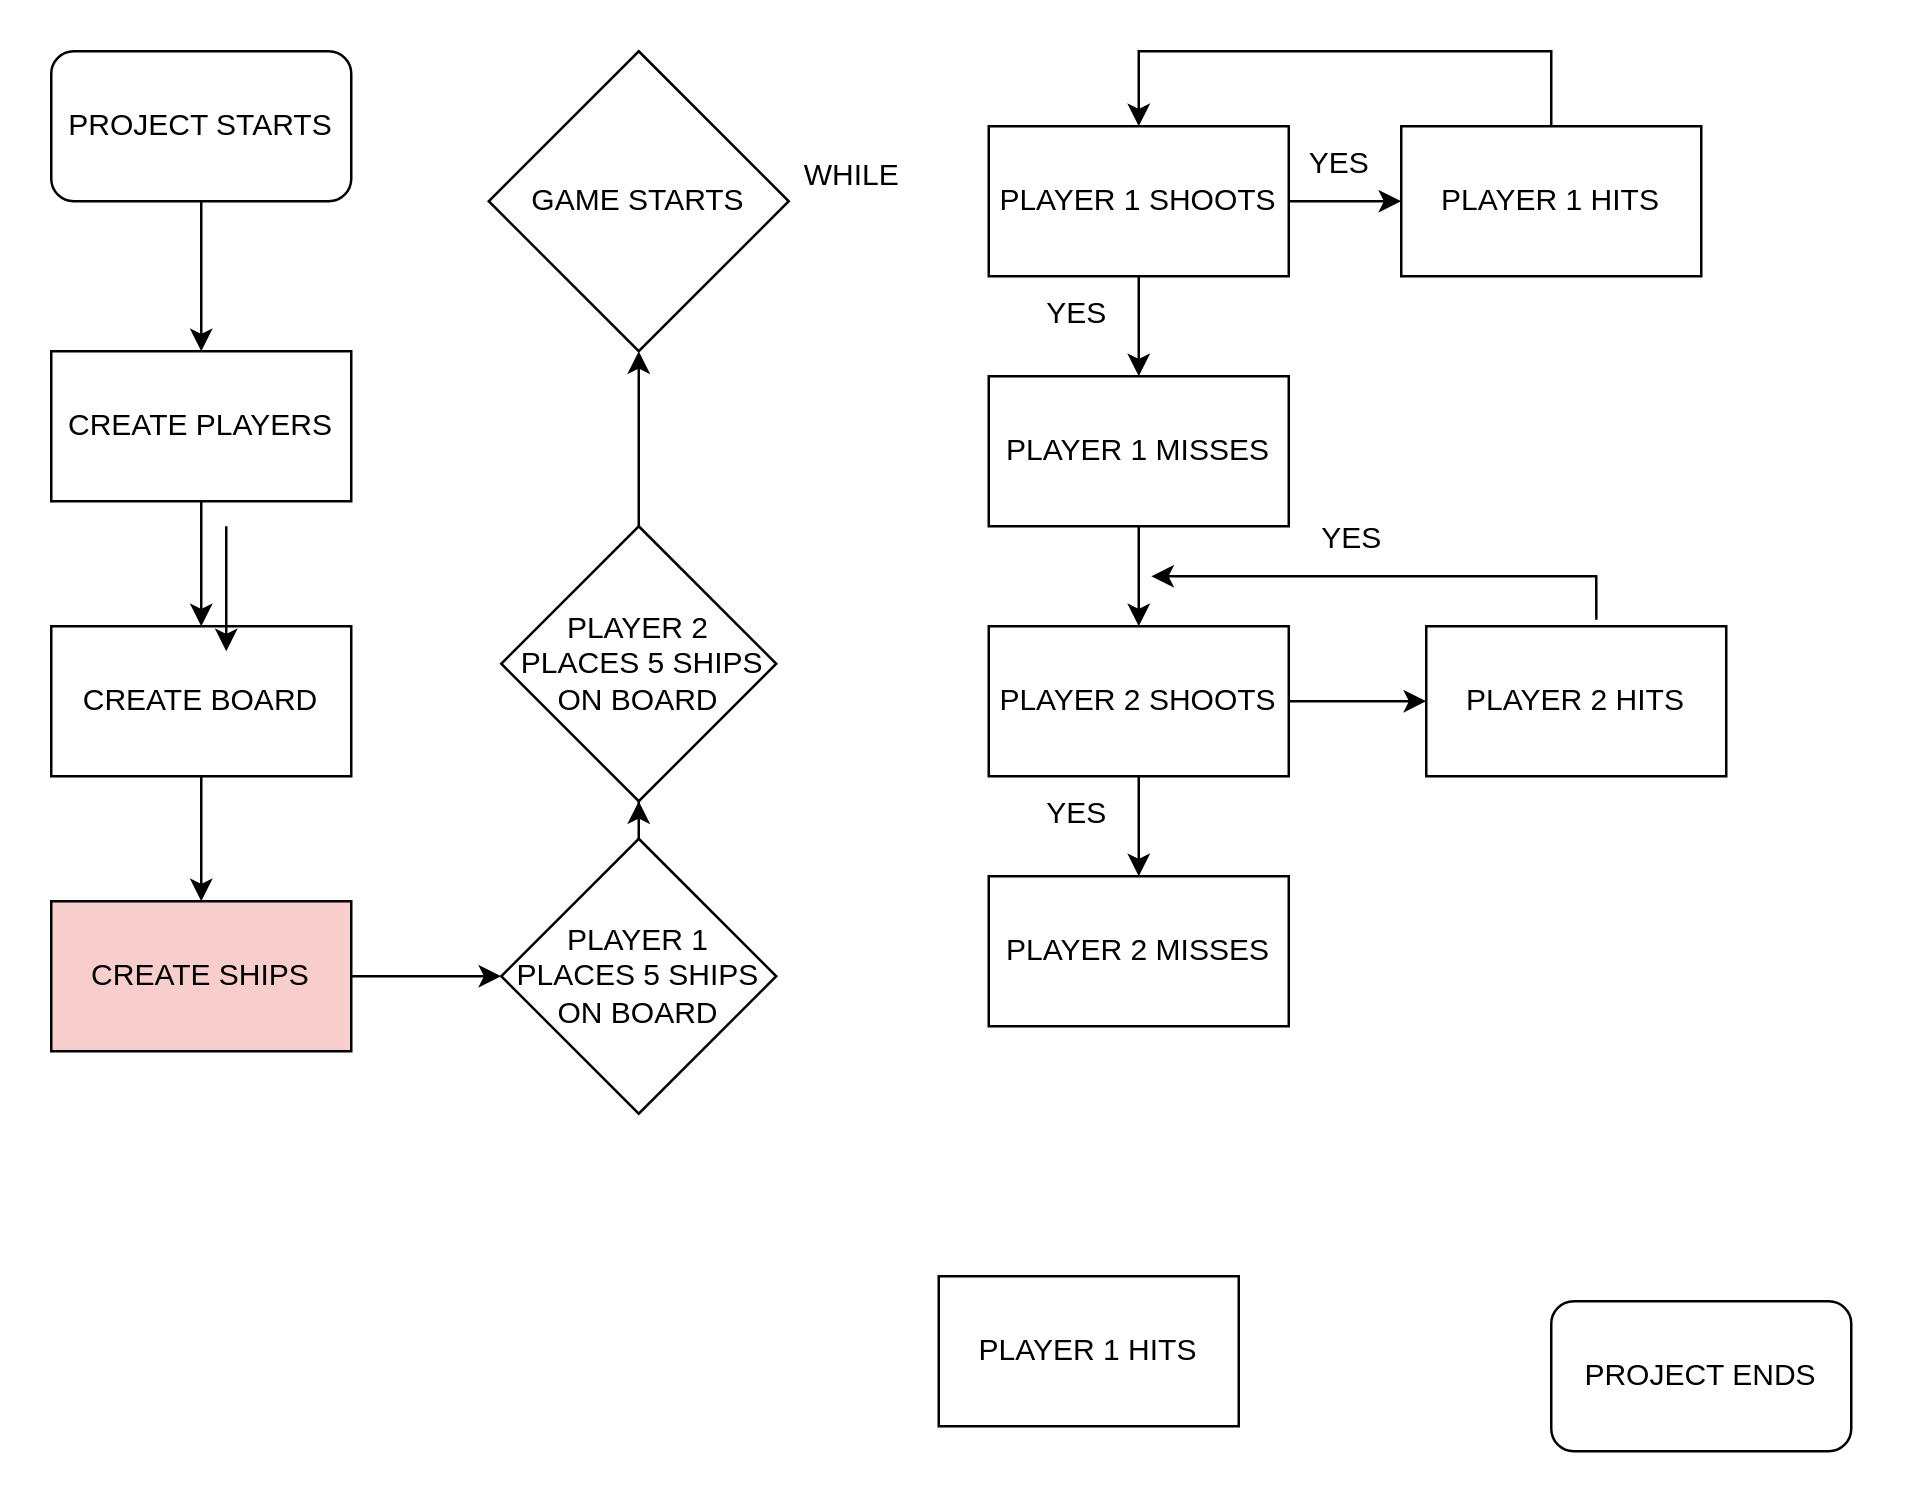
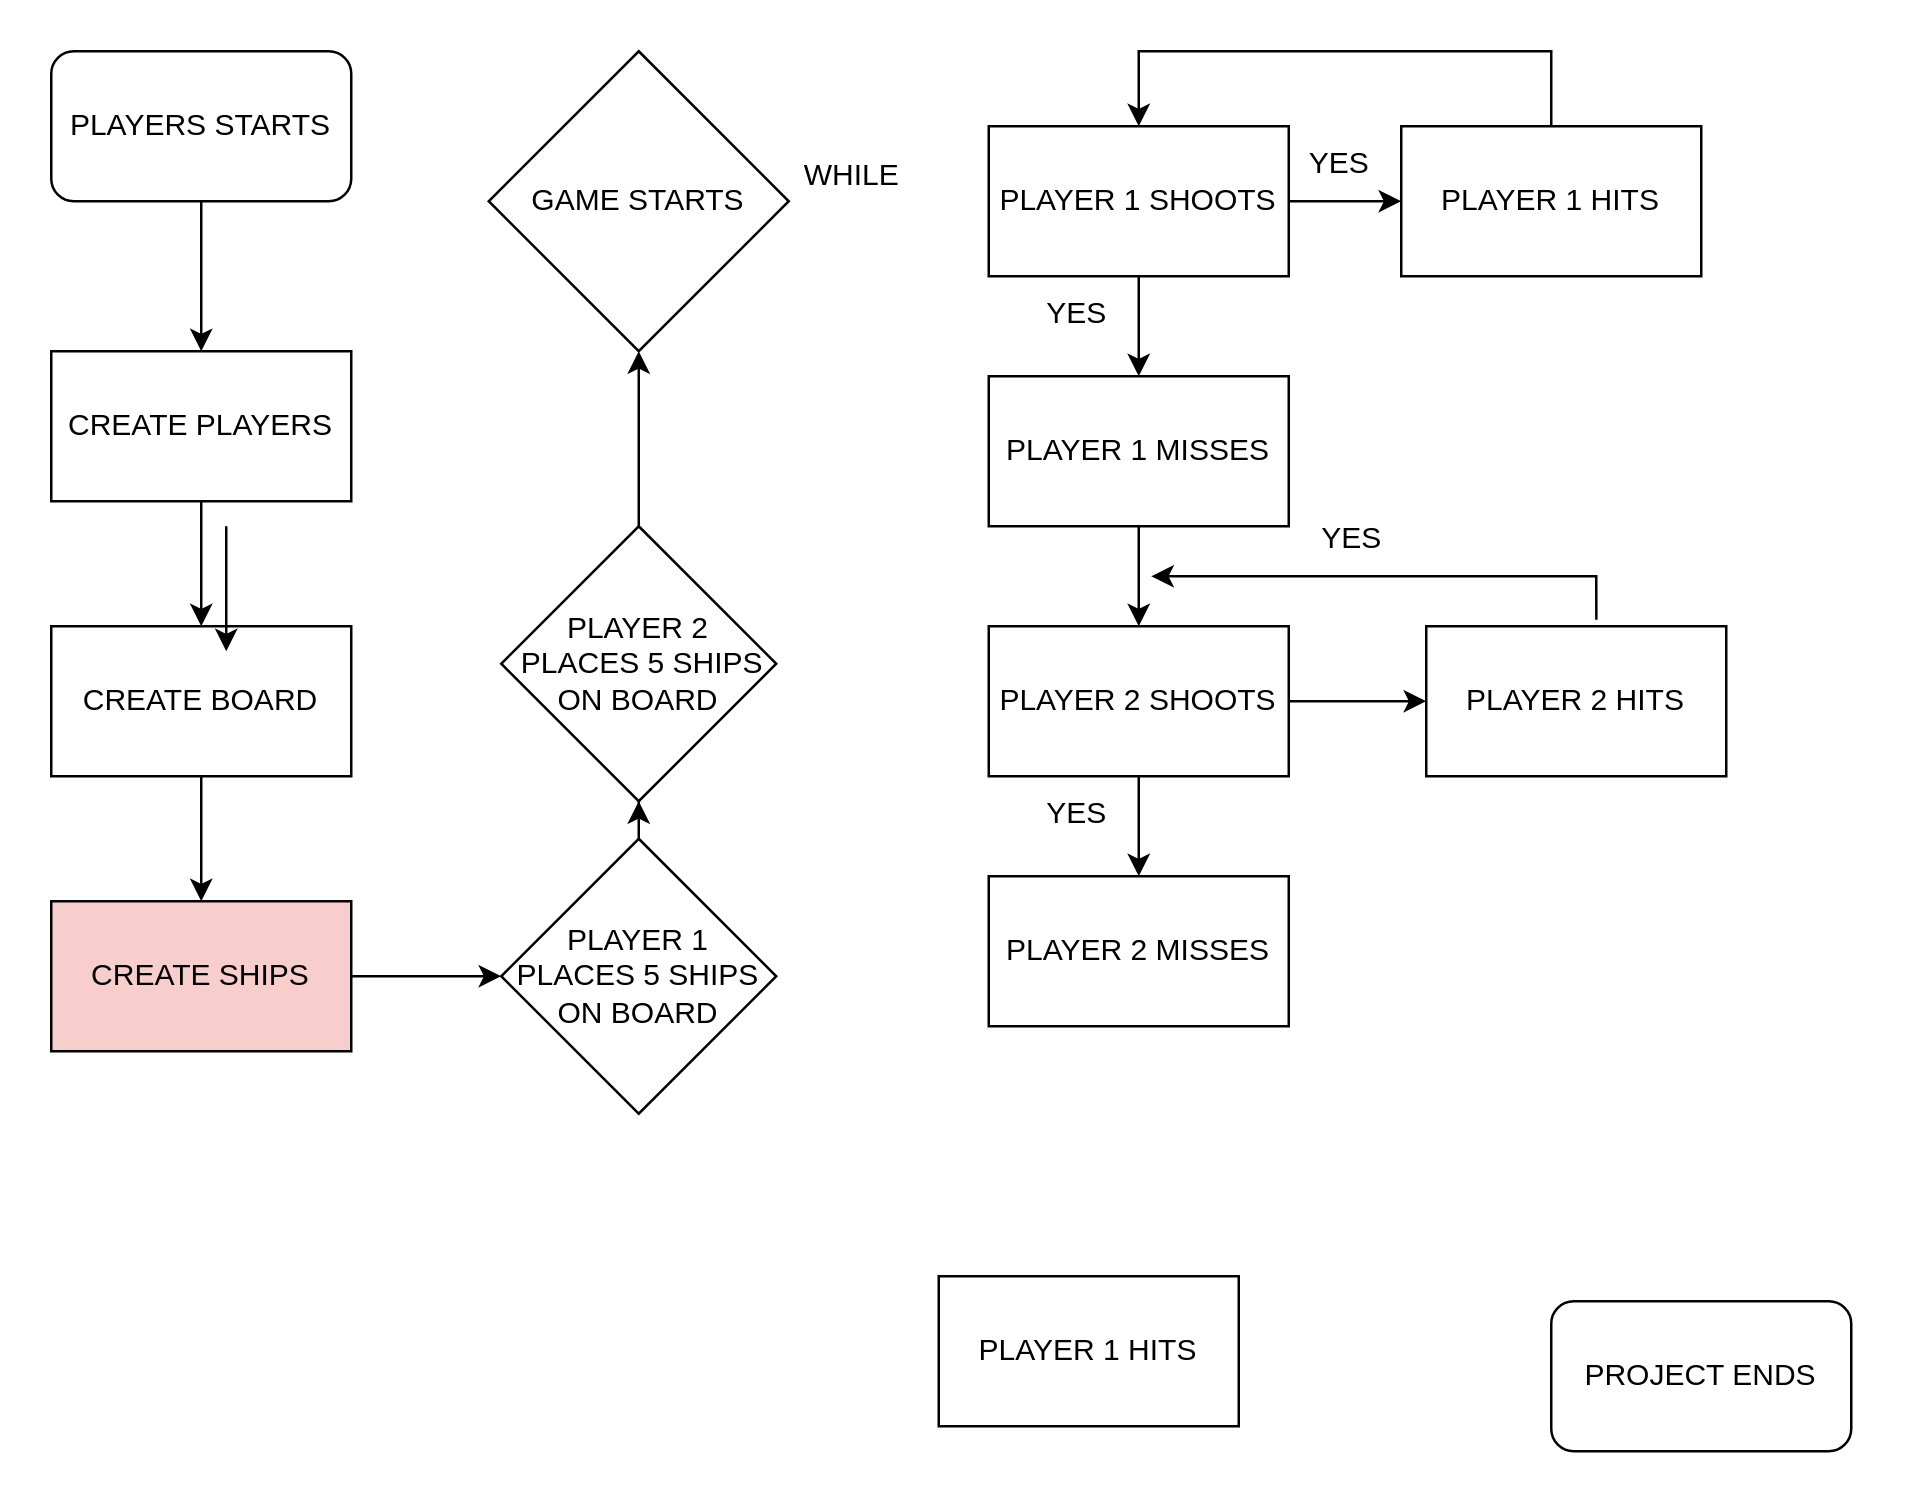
node "PROJECT STARTS": label "PROJECT STARTS" -> "PLAYERS STARTS"
